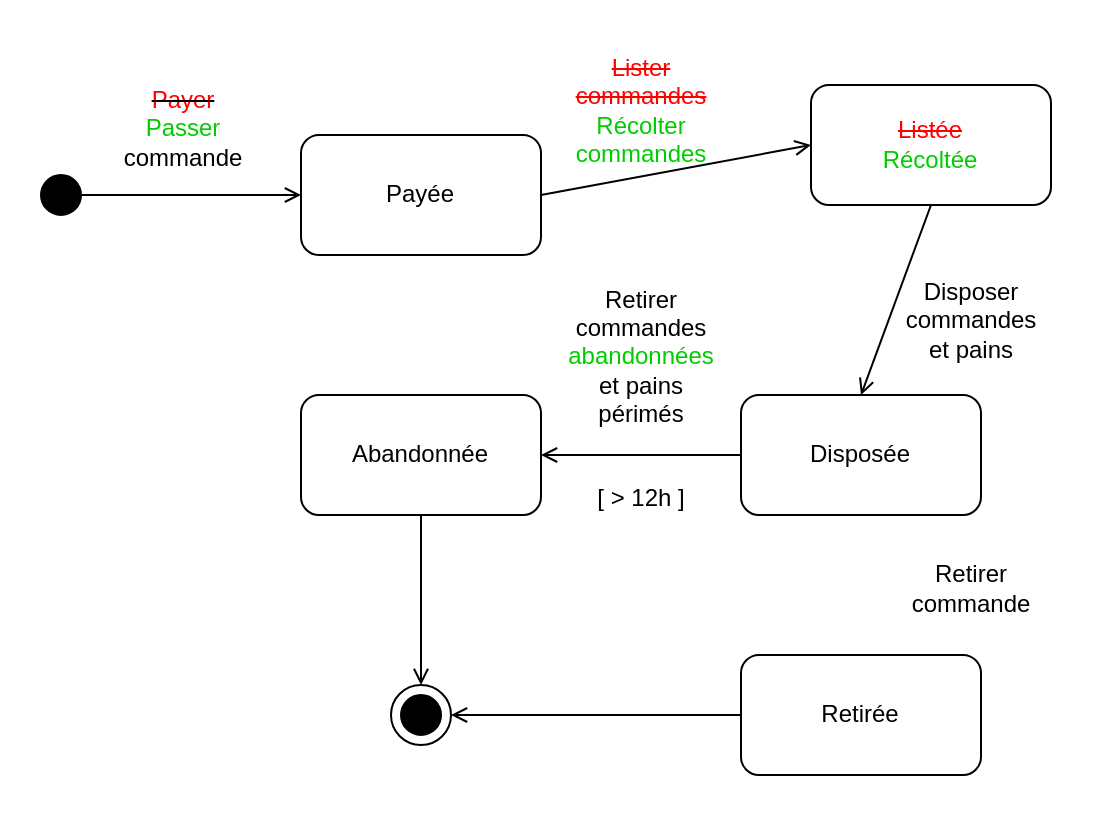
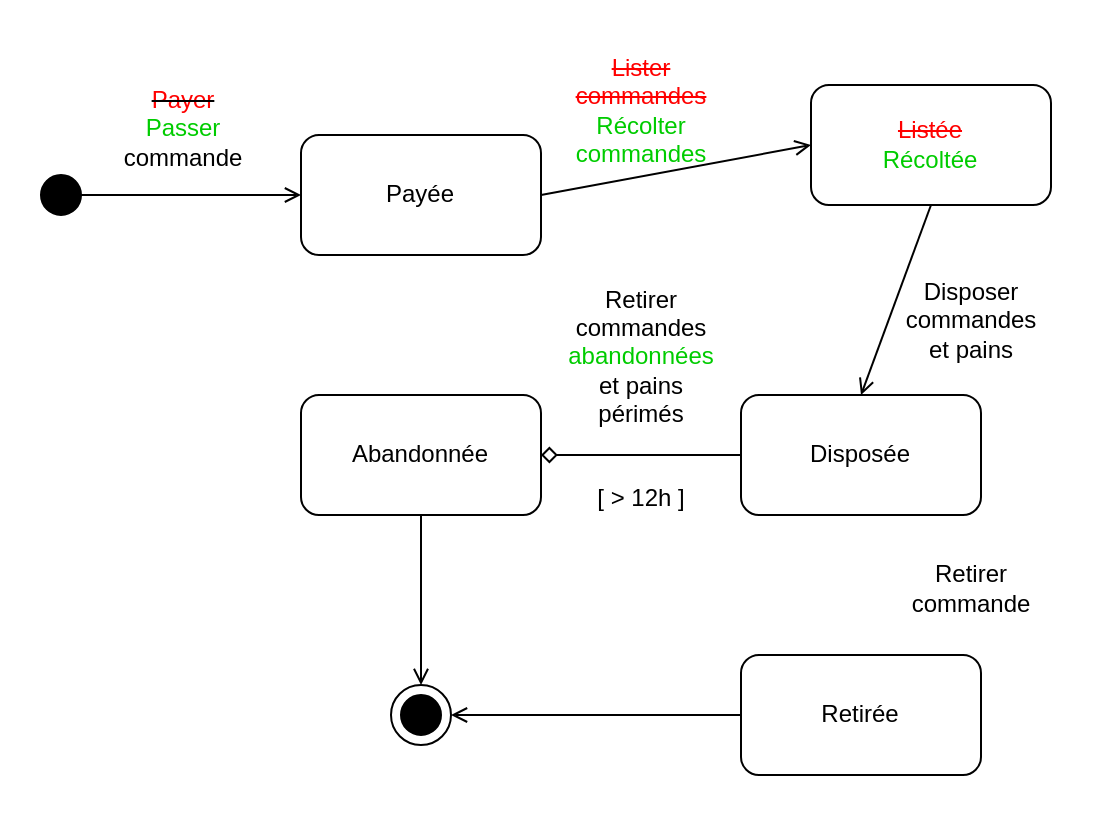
edge "Disposée" -> "Abandonnée": arrowhead open -> diamond
